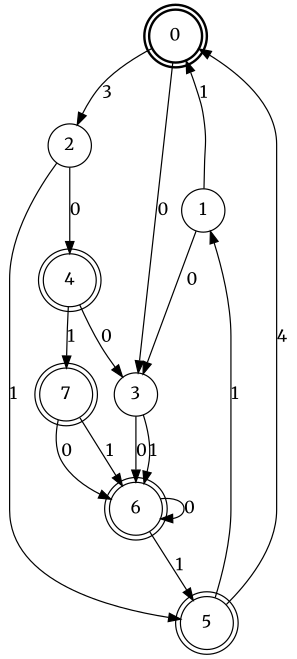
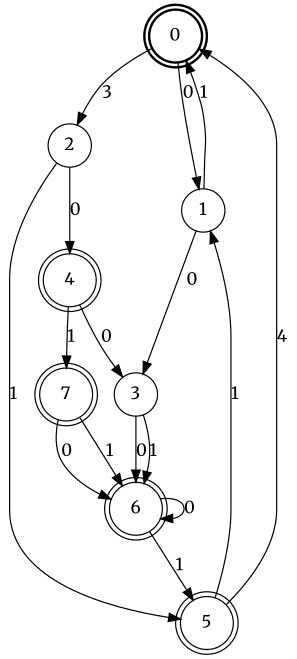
edge "0" -> "3": now "0" -> "1"
